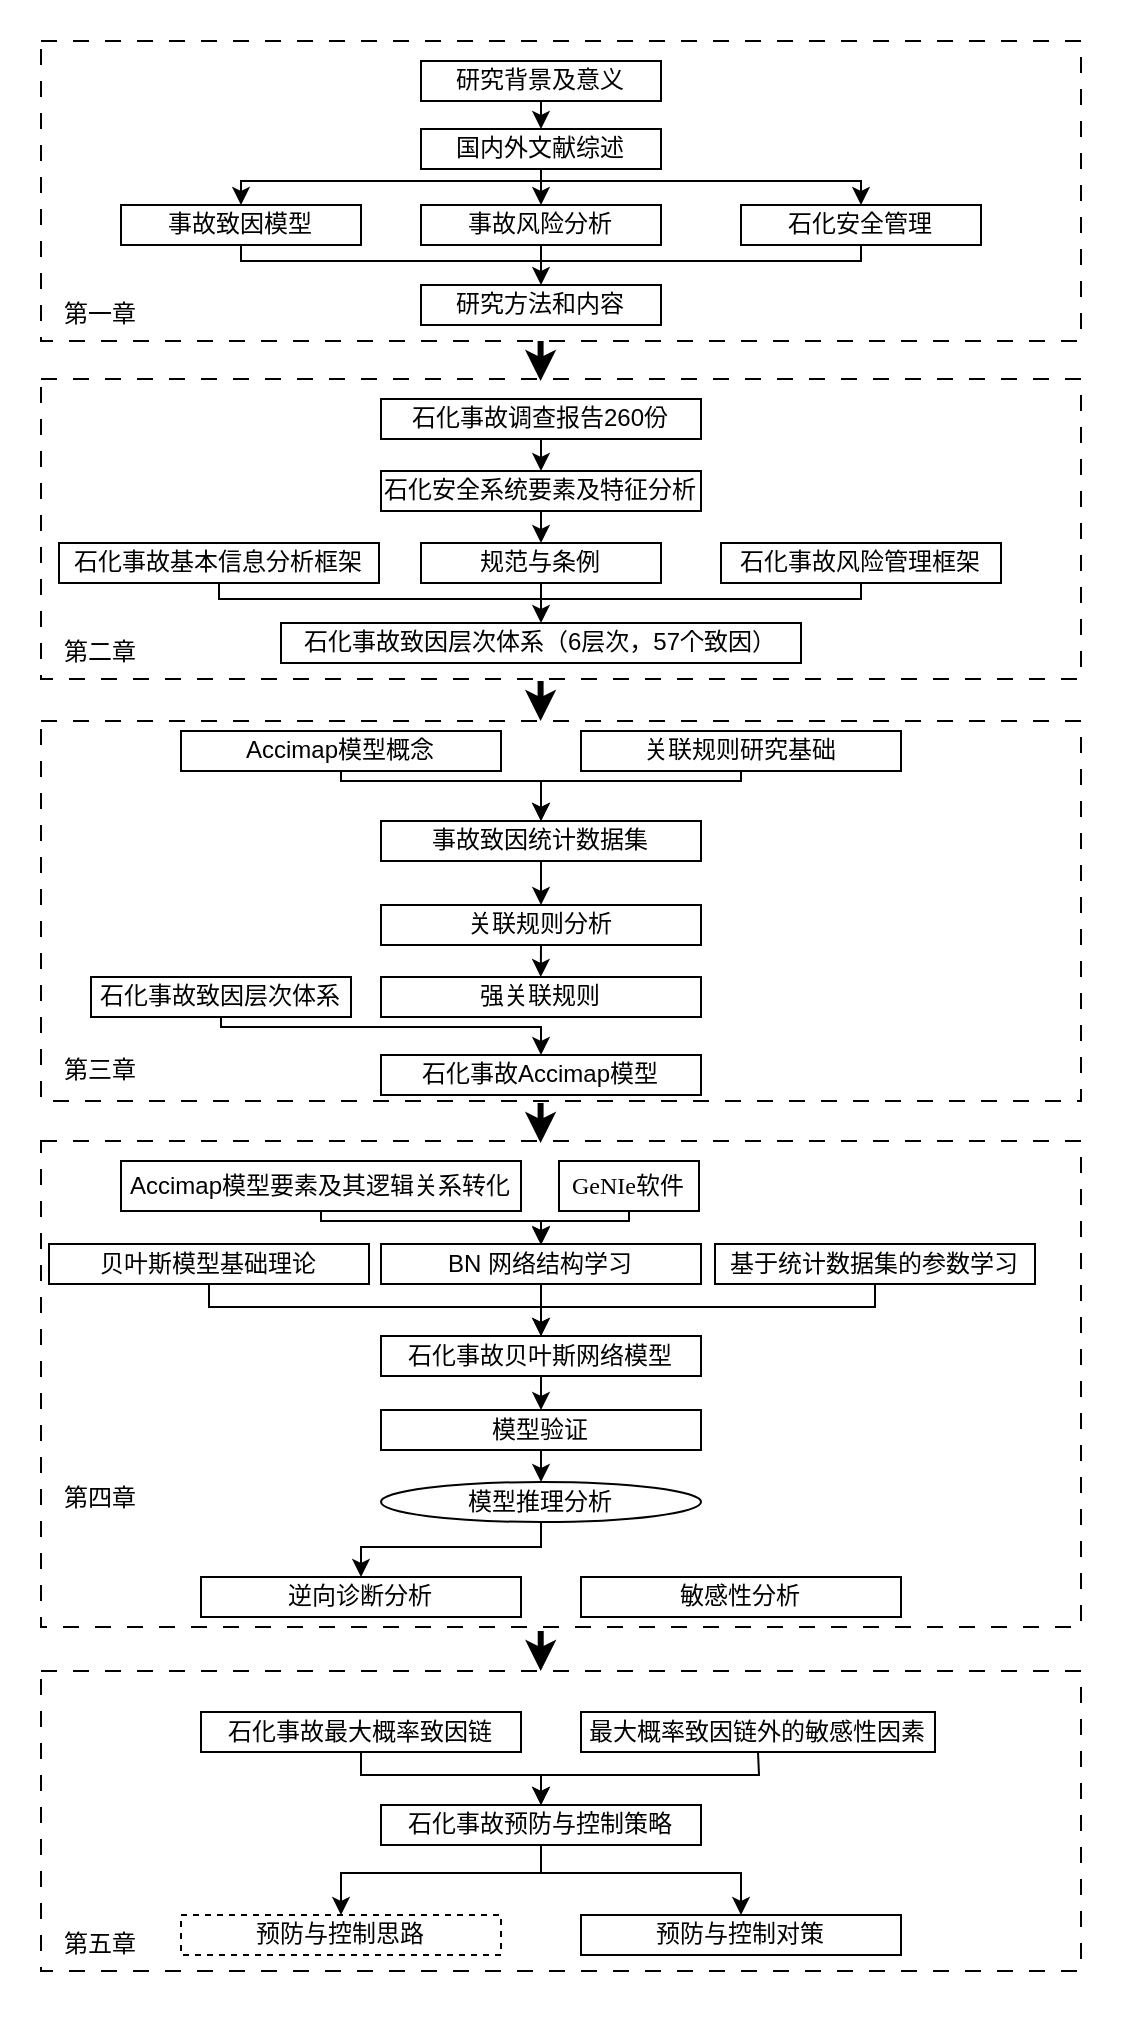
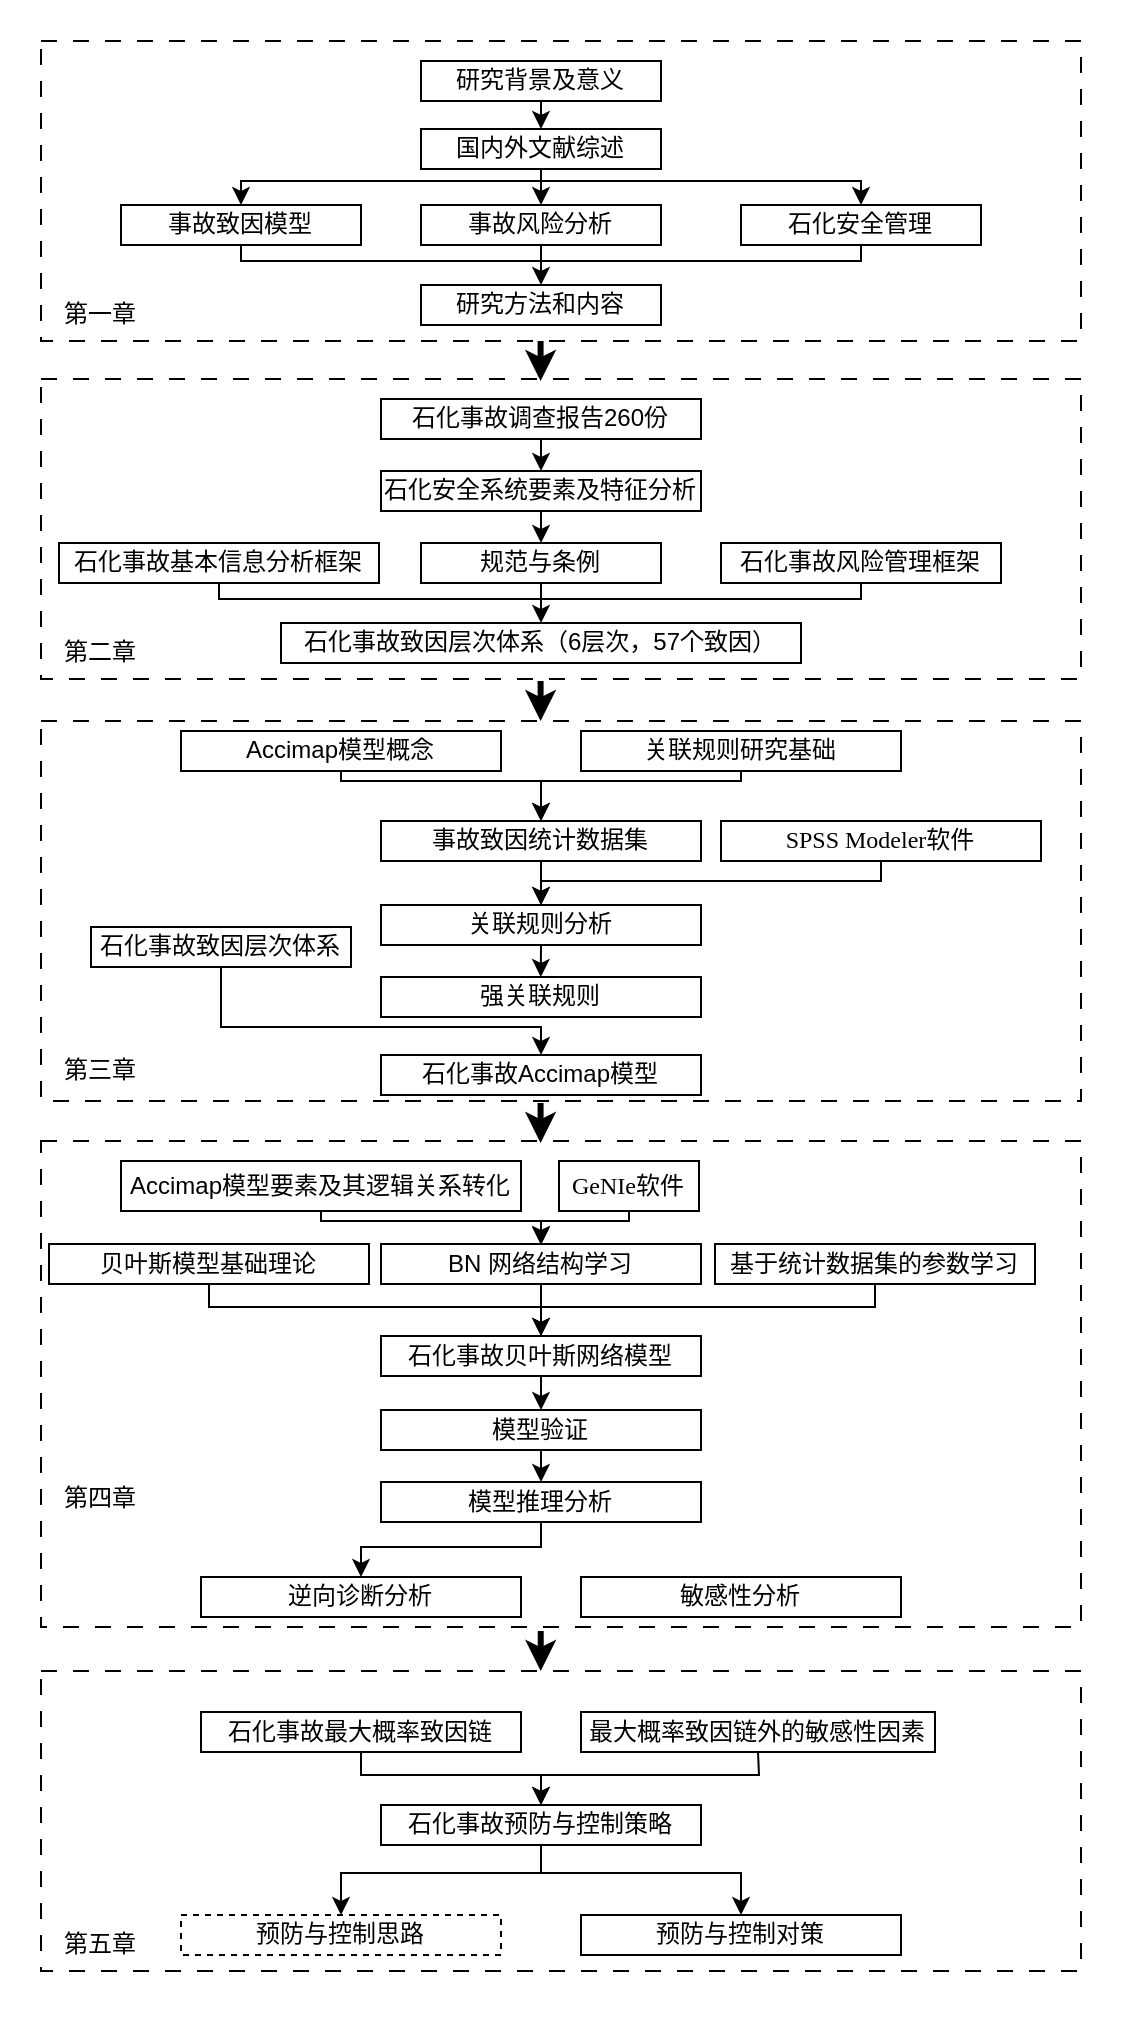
node "SPSS Modeler软件": added
edge "SPSS Modeler软件" -> "关联规则分析": added
node "石化事故致因层次体系": moved (221, 997) -> (221, 947)
node "模型推理分析": shape ellipse -> rectangle
